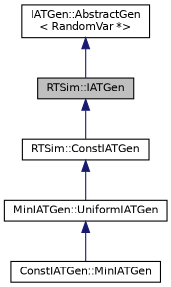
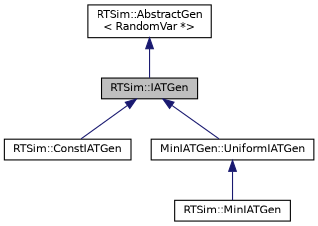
node "IATGen::AbstractGen < RandomVar *>": label "IATGen::AbstractGen < RandomVar *>" -> "RTSim::AbstractGen < RandomVar *>"
edge "MinIATGen::UniformIATGen" -> "RTSim::ConstIATGen": now "MinIATGen::UniformIATGen" -> "RTSim::IATGen"
node "ConstIATGen::MinIATGen": label "ConstIATGen::MinIATGen" -> "RTSim::MinIATGen"
